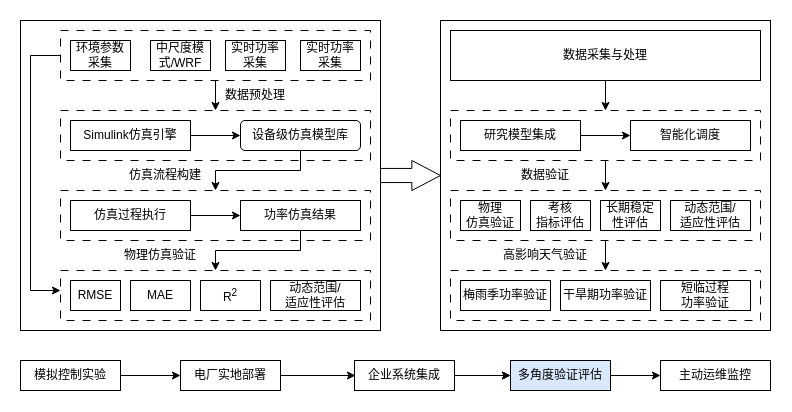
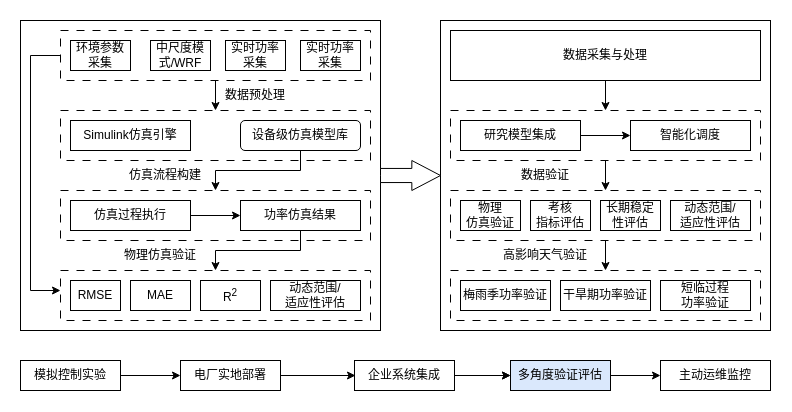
edge "Simulink仿真引擎" -> "设备级仿真模型库": removed
